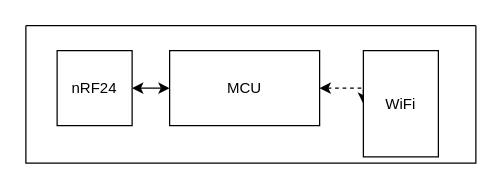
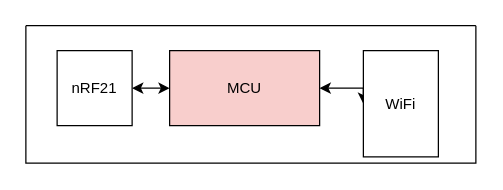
node "nRF24": label "nRF24" -> "nRF21"
node "MCU": fillcolor #ffffff -> #f8cecc
edge "MCU" -- "WiFi": style dashed -> solid
